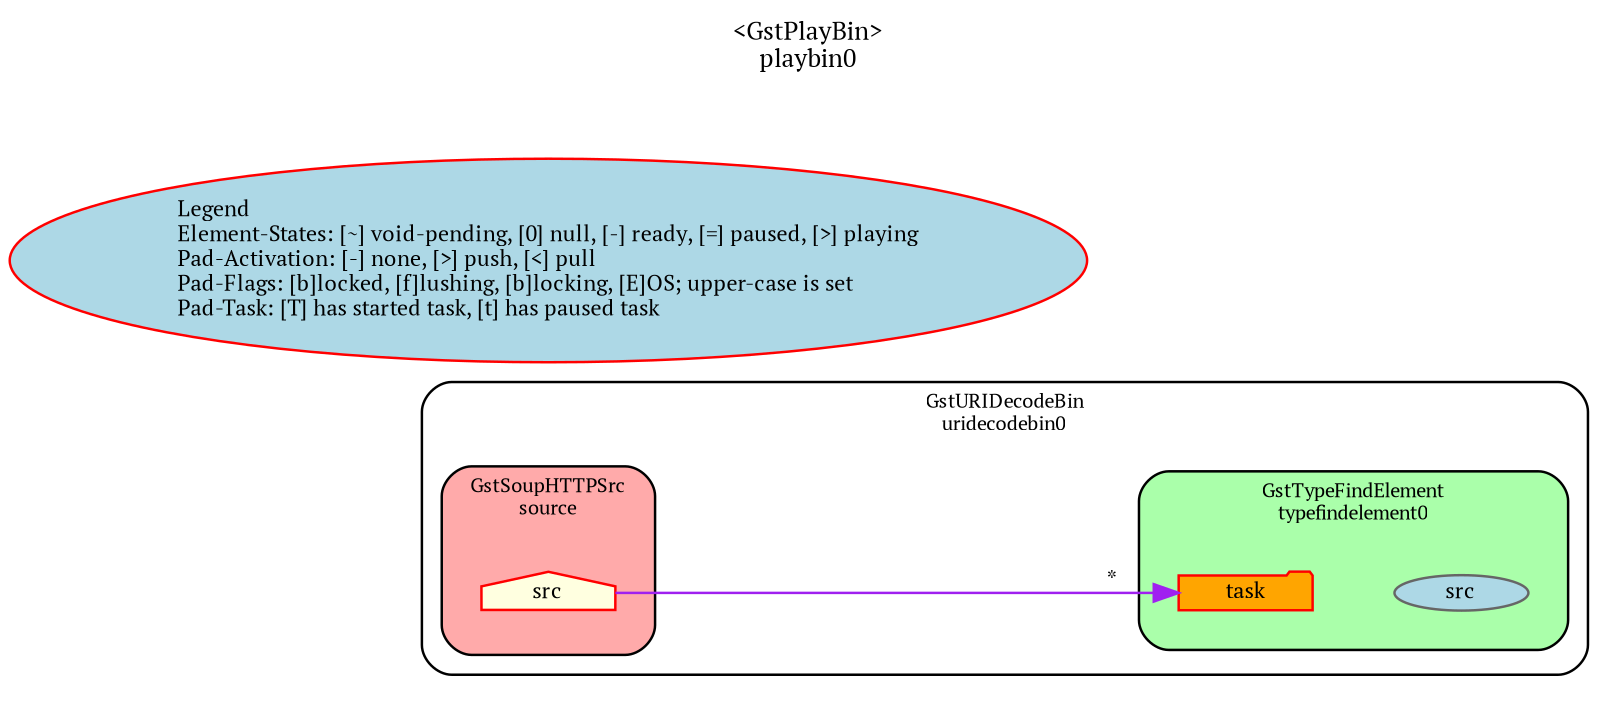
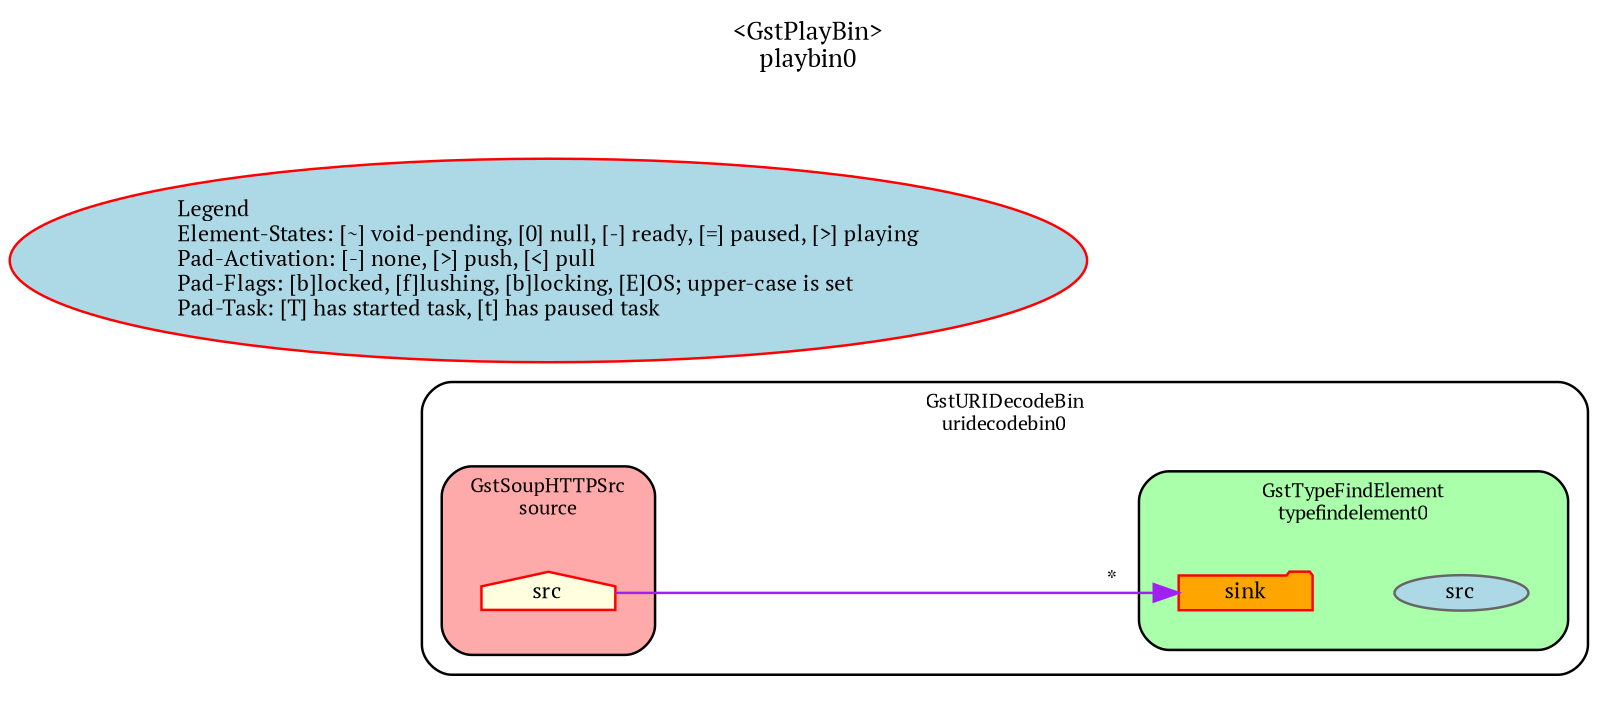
node "task": label "task" -> "sink"
